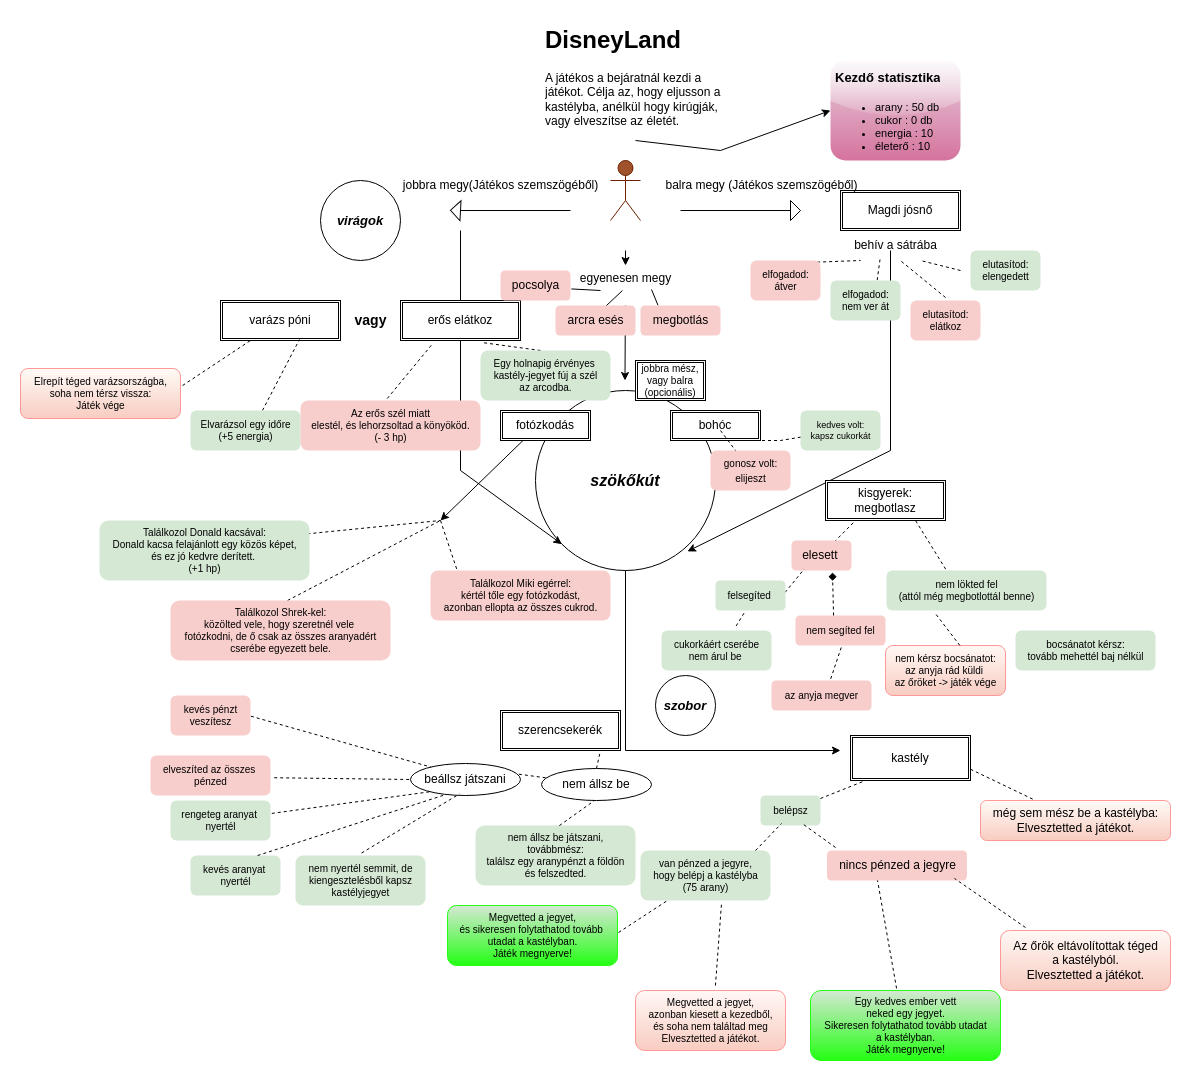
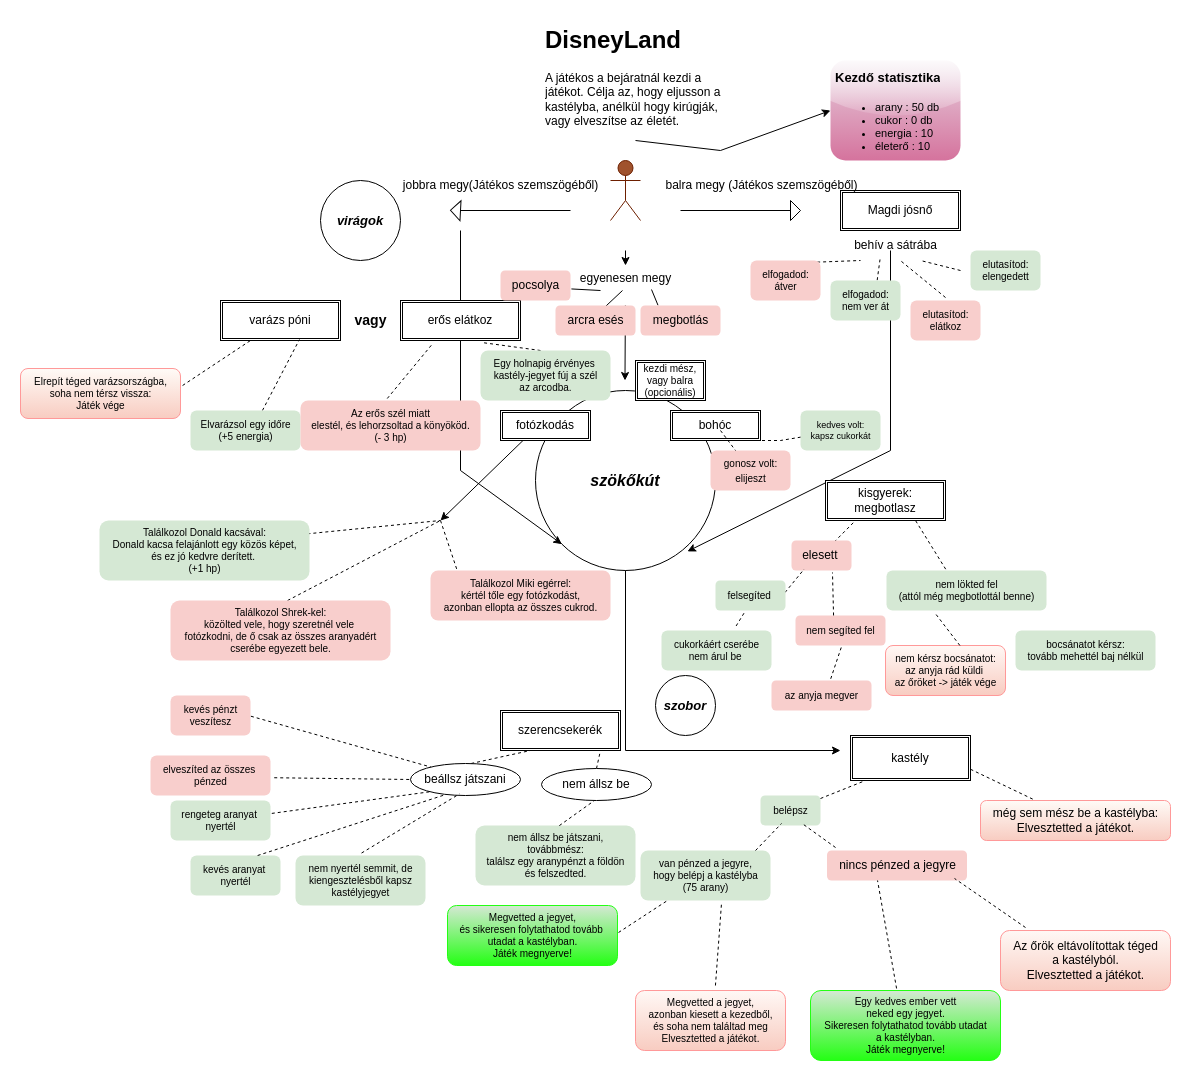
node "jobbra mész, vagy balra (opcionális)": label "jobbra mész, vagy balra (opcionális)" -> "kezdi mész, vagy balra (opcionális)"
edge "nem segíted fel" -> "elesett": arrowhead diamond -> none
edge "beállsz játszani" -- "nem állsz be": now "beállsz játszani" -- "szerencsekerék"
